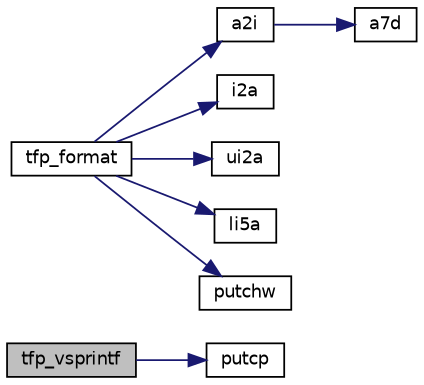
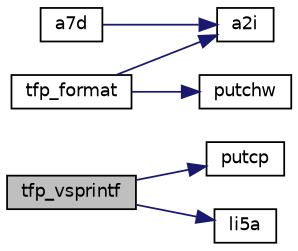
edge "a2i" -> "a7d": reversed
node "i2a": removed
node "ui2a": removed
edge "tfp_format" -> "li5a": now "tfp_vsprintf" -> "li5a"
